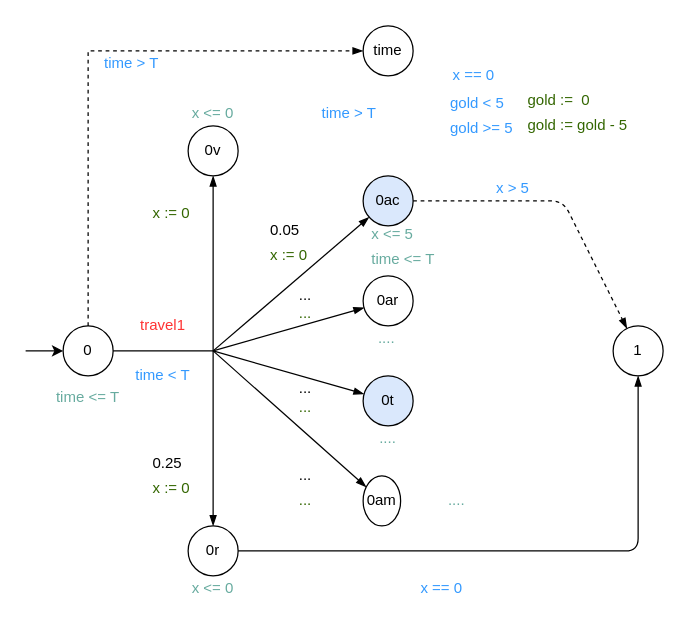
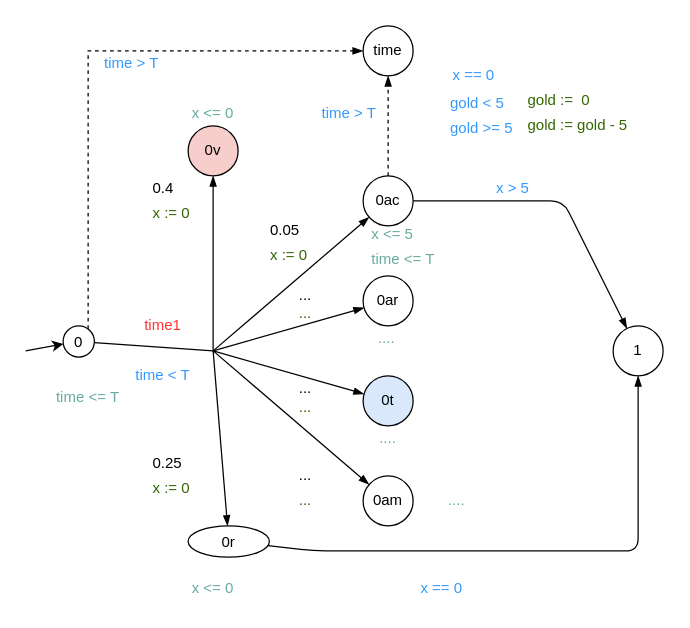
edge "0ac" -> "time": added
node "0v": fillcolor #ffffff -> #f8cecc
node "0.4": added
node "0ac": fillcolor #dae8fc -> #ffffff
edge "0ac" -> "1": style dashed -> solid
node "travel1": label "travel1" -> "time1"
node "0": size 50x50 -> 31x31
node "0am": size 38x50 -> 50x50
node "0r": size 50x50 -> 81x31
